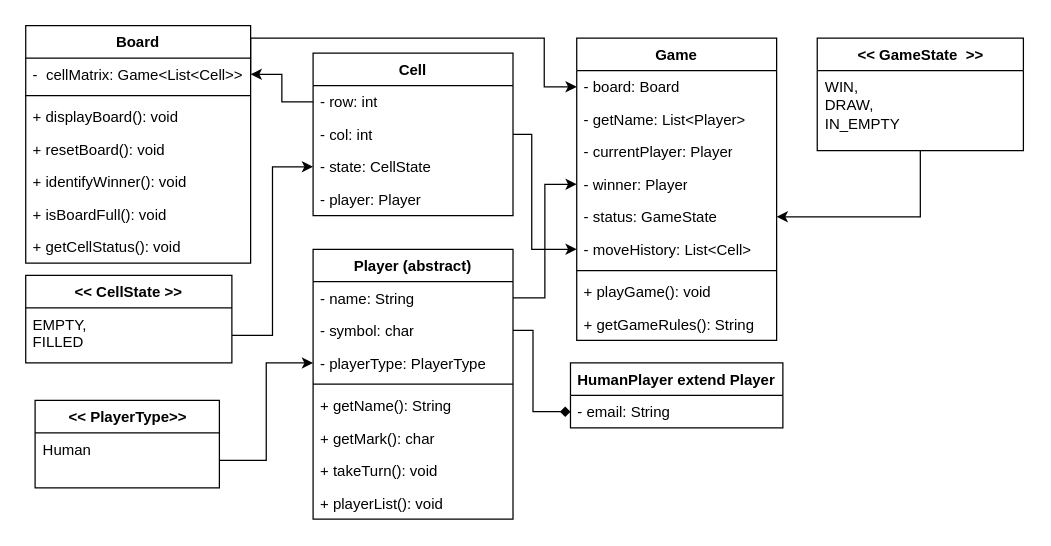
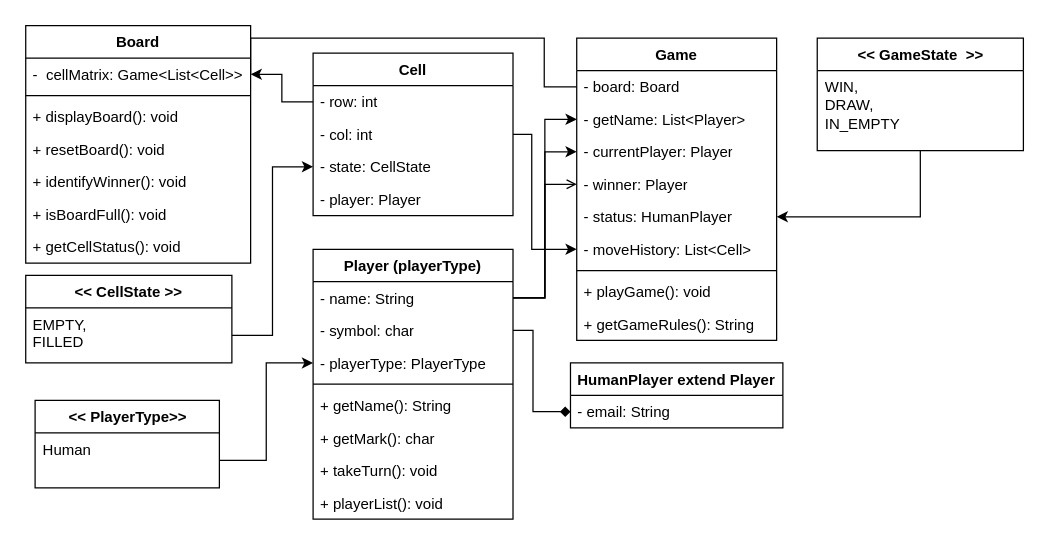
edge "- cellMatrix: Game<List<Cell>>" -> "- board: Board": arrowhead classic -> none
edge "- name: String" -> "- getName: List<Player>": added
edge "- name: String" -> "- currentPlayer: Player": added
edge "- name: String" -> "- winner: Player": arrowhead classic -> open
node "- status: GameState": label "- status: GameState" -> "- status: HumanPlayer"
node "Player (abstract)": label "Player (abstract)" -> "Player (playerType)"
